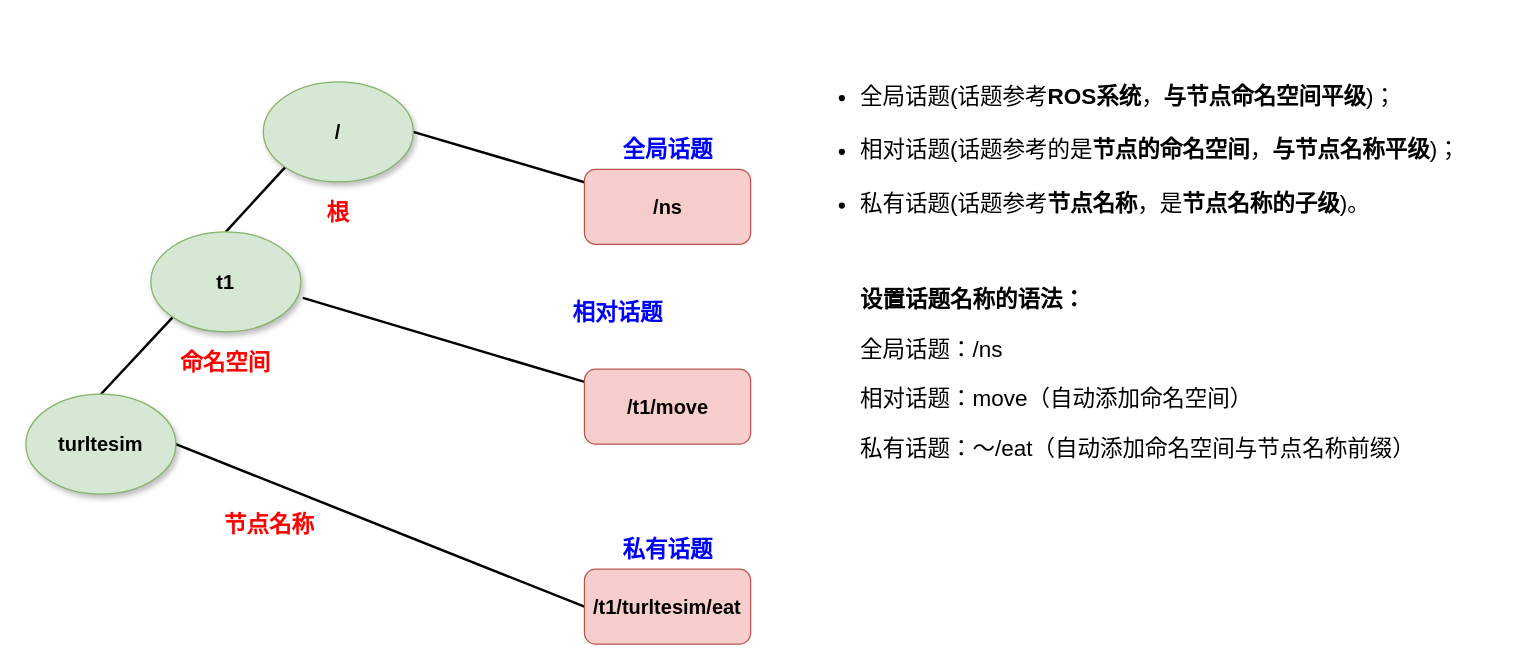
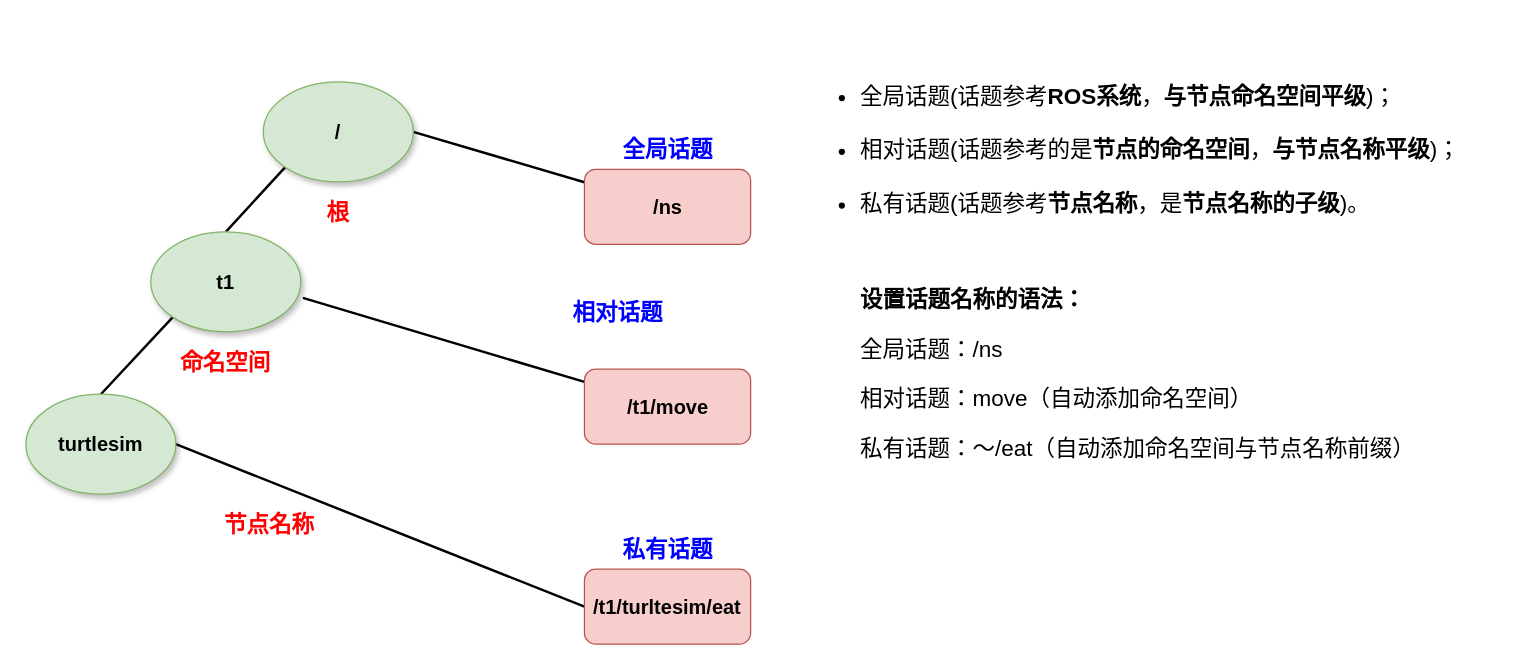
node "turltesim": label "turltesim" -> "turtlesim"
